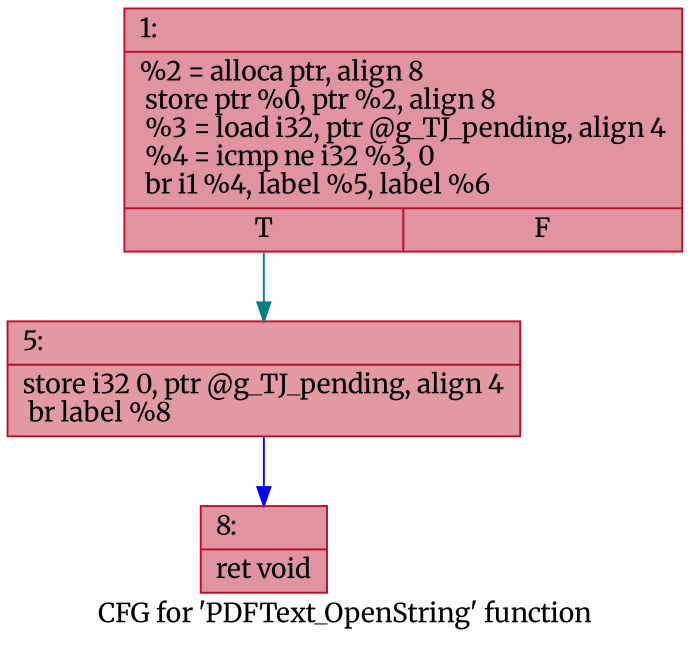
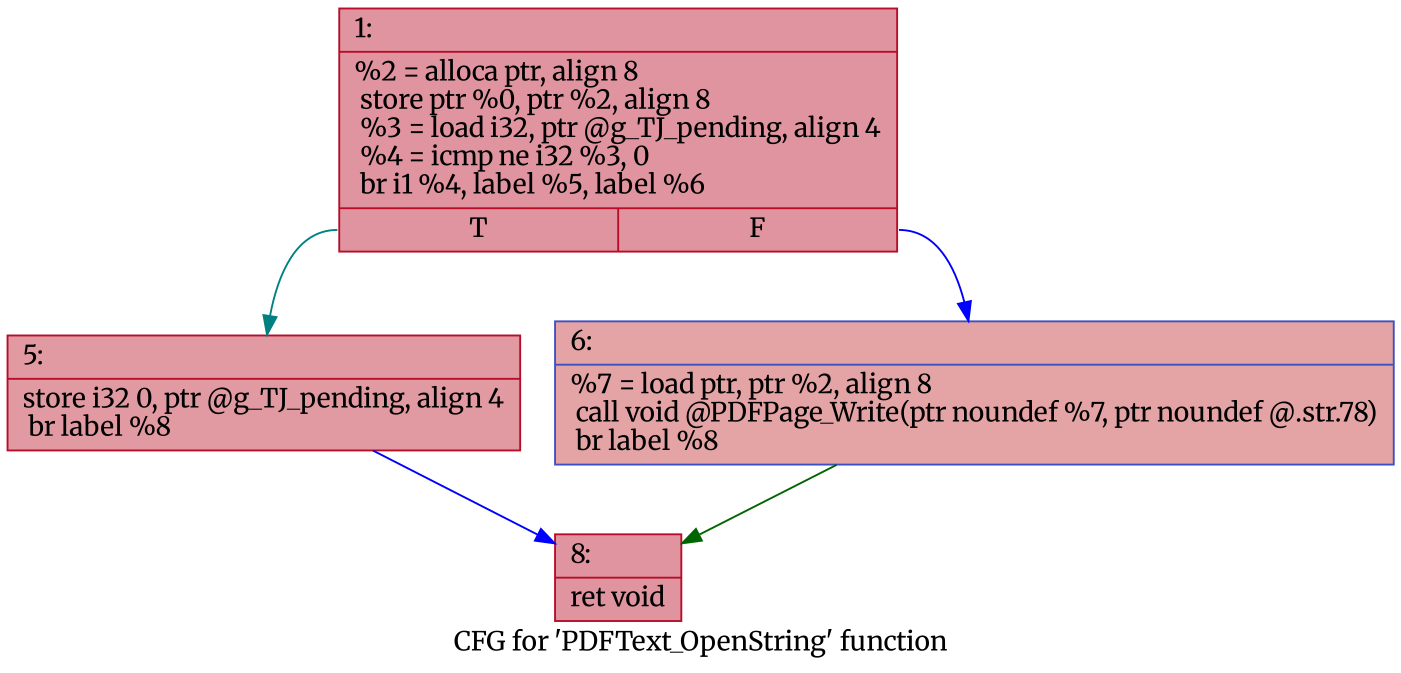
node "6:": added
